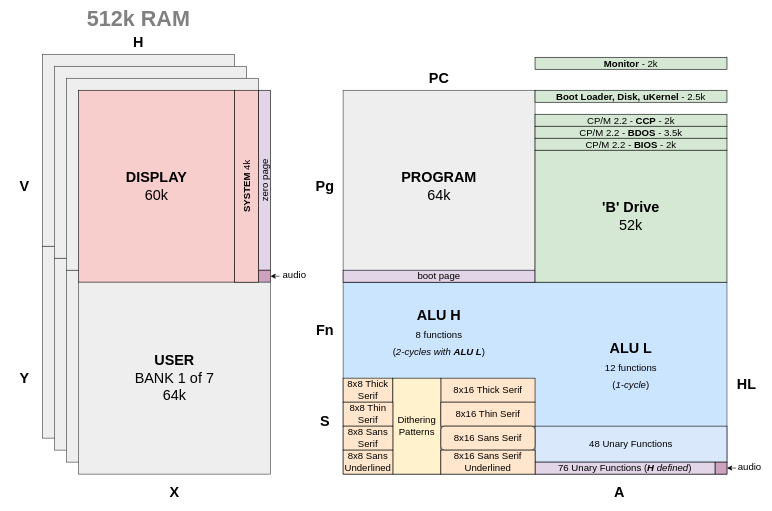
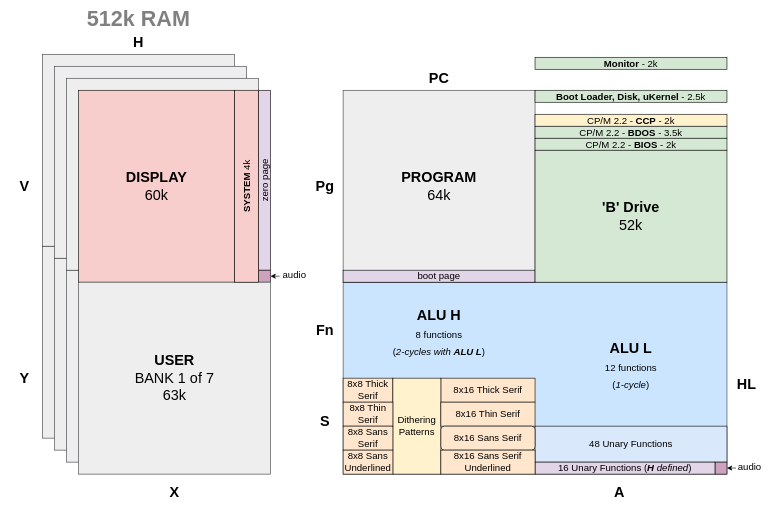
node "CP/M 2.2 - CCP - 2k": fillcolor #d5e8d4 -> #fff2cc
node "USER BANK 1 of 7 64k": label "USER BANK 1 of 7 64k" -> "USER BANK 1 of 7 63k"
node "76 Unary Functions (H defined)": label "76 Unary Functions (H defined)" -> "16 Unary Functions (H defined)"
